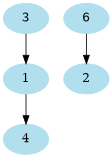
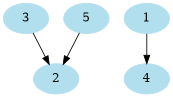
node "6": label "6" -> "5"
edge "3" -> "1": now "3" -> "2"
